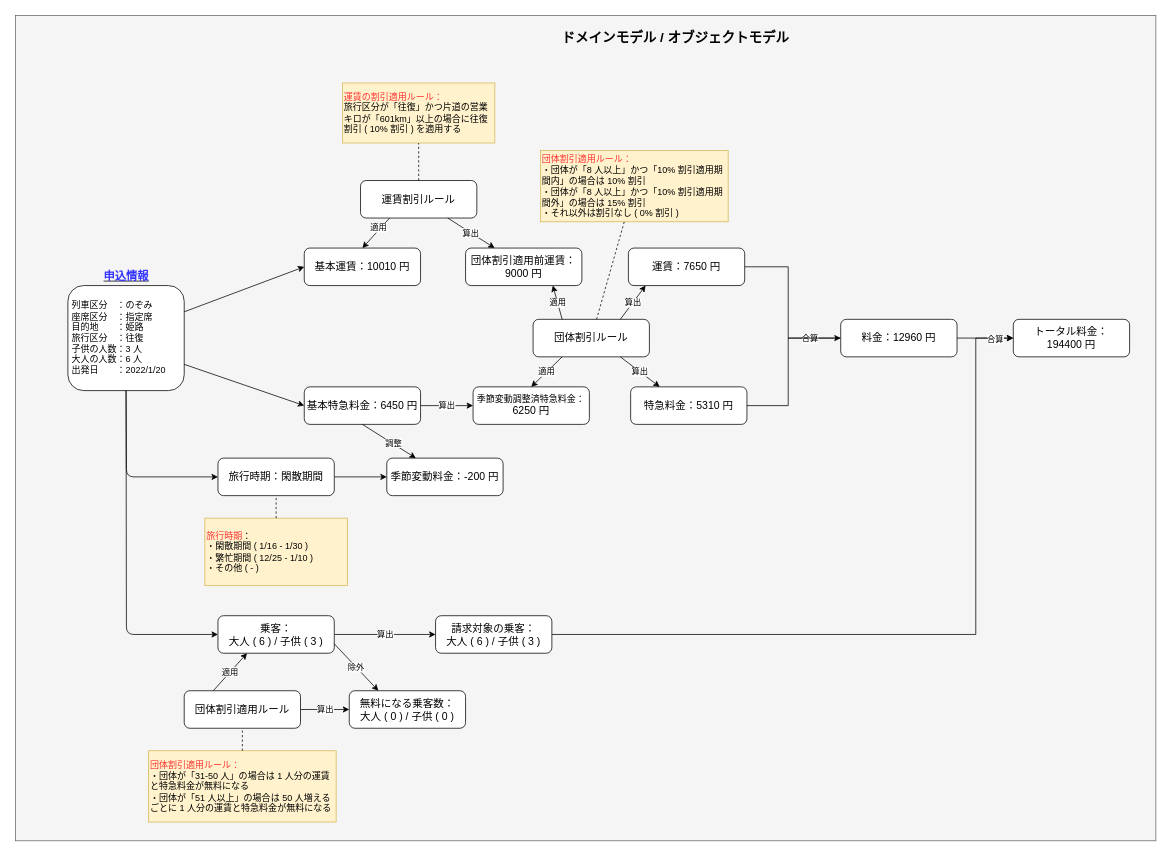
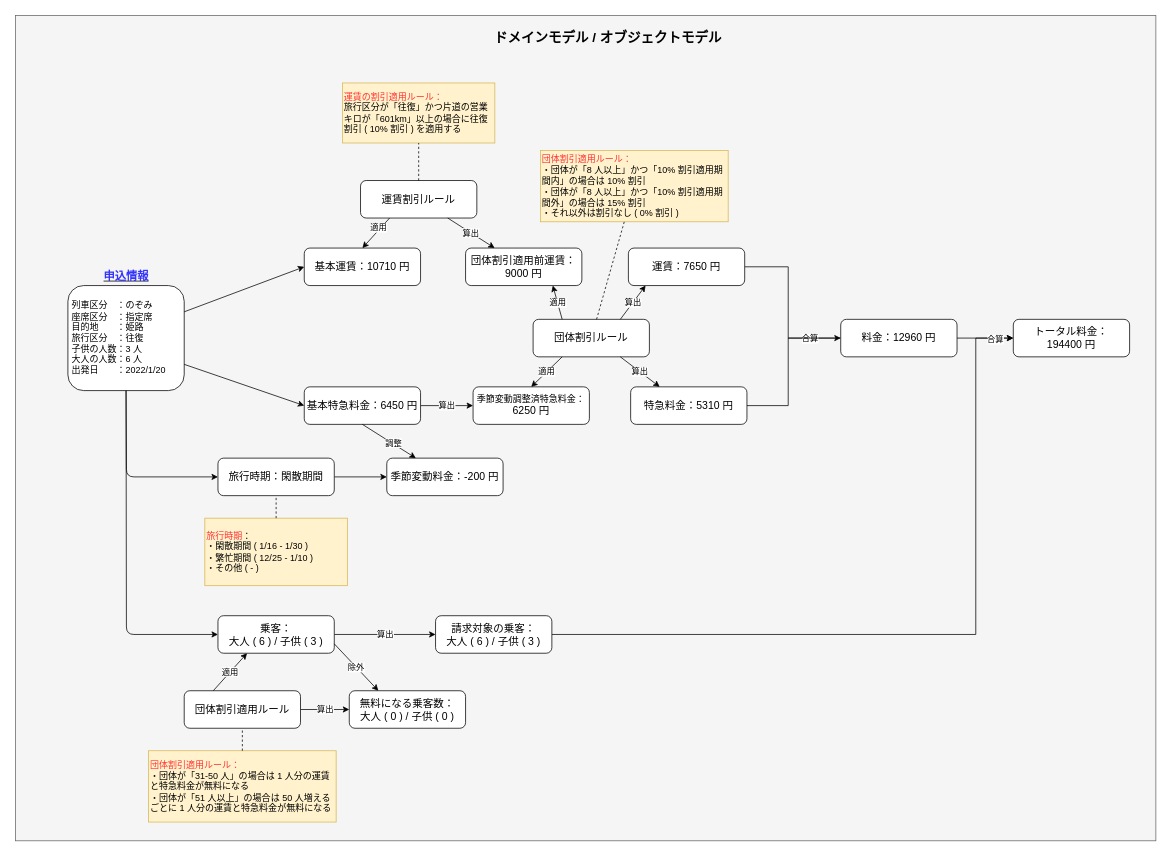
node "ドメインモデル / オブジェクトモデル": moved (675, 38) -> (608, 38)
node "基本運賃：10010 円": label "基本運賃：10010 円" -> "基本運賃：10710 円"
